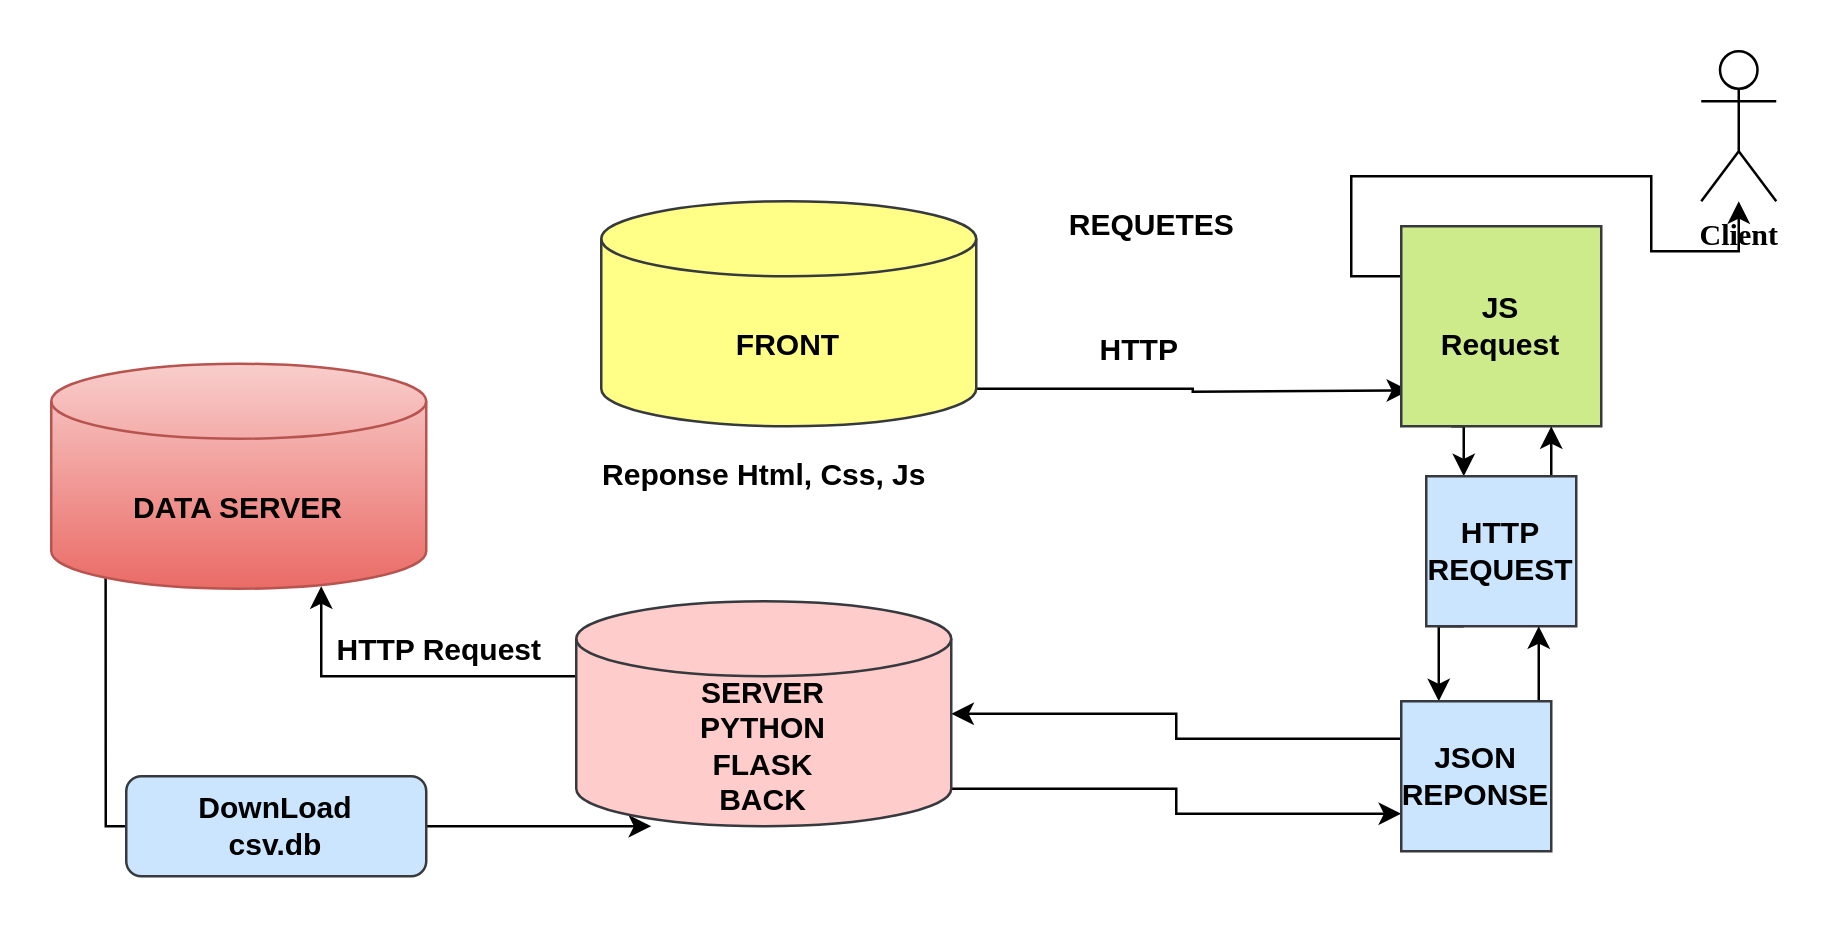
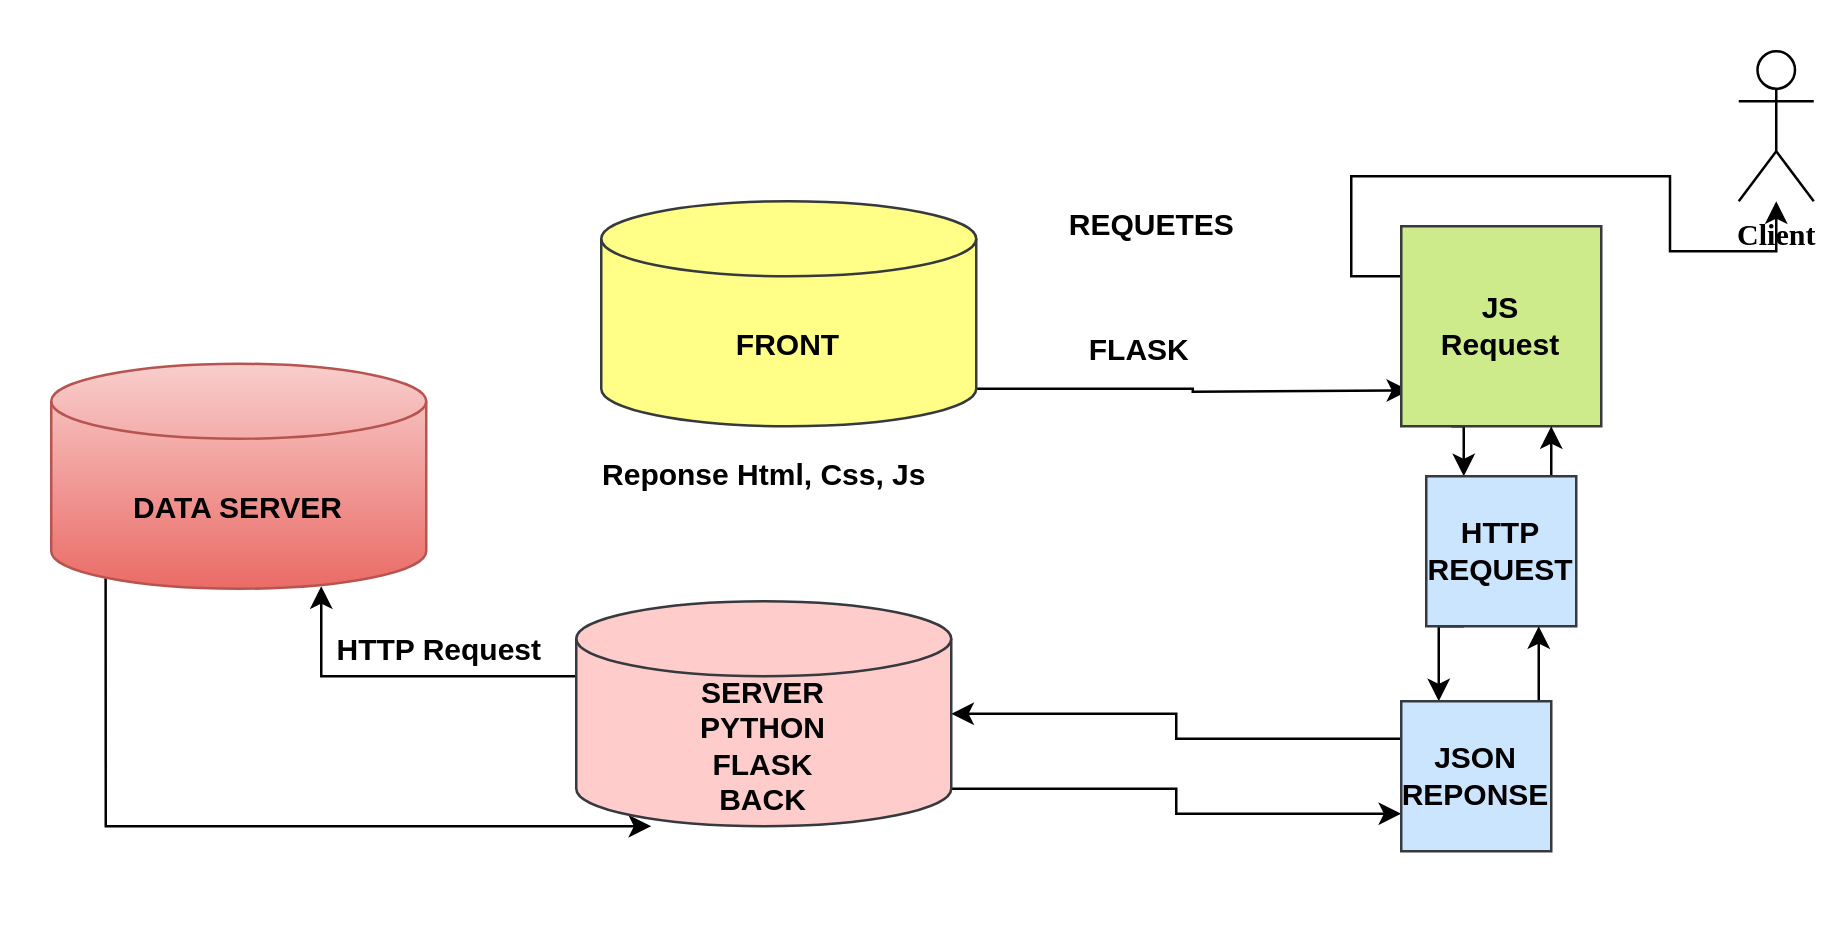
node "Client": moved (1739, 126) -> (1776, 126)
node "HTTP": label "HTTP" -> "FLASK"
node "DownLoad csv.db": removed
